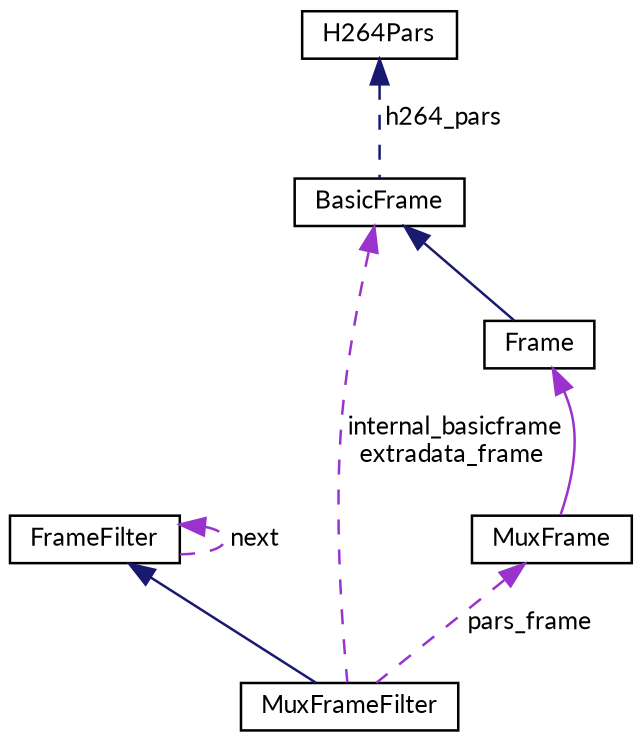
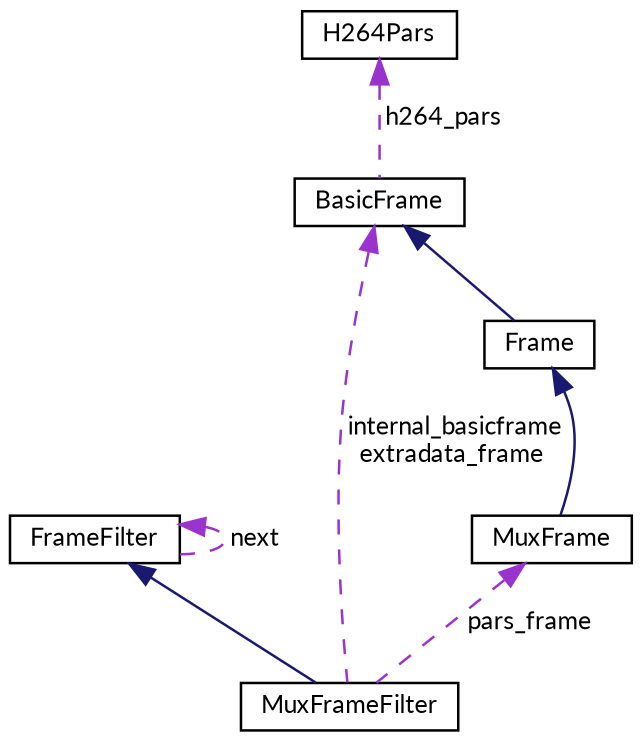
edge "BasicFrame" -> "H264Pars": color midnightblue -> darkorchid3
edge "MuxFrame" -> "Frame": color darkorchid3 -> midnightblue
